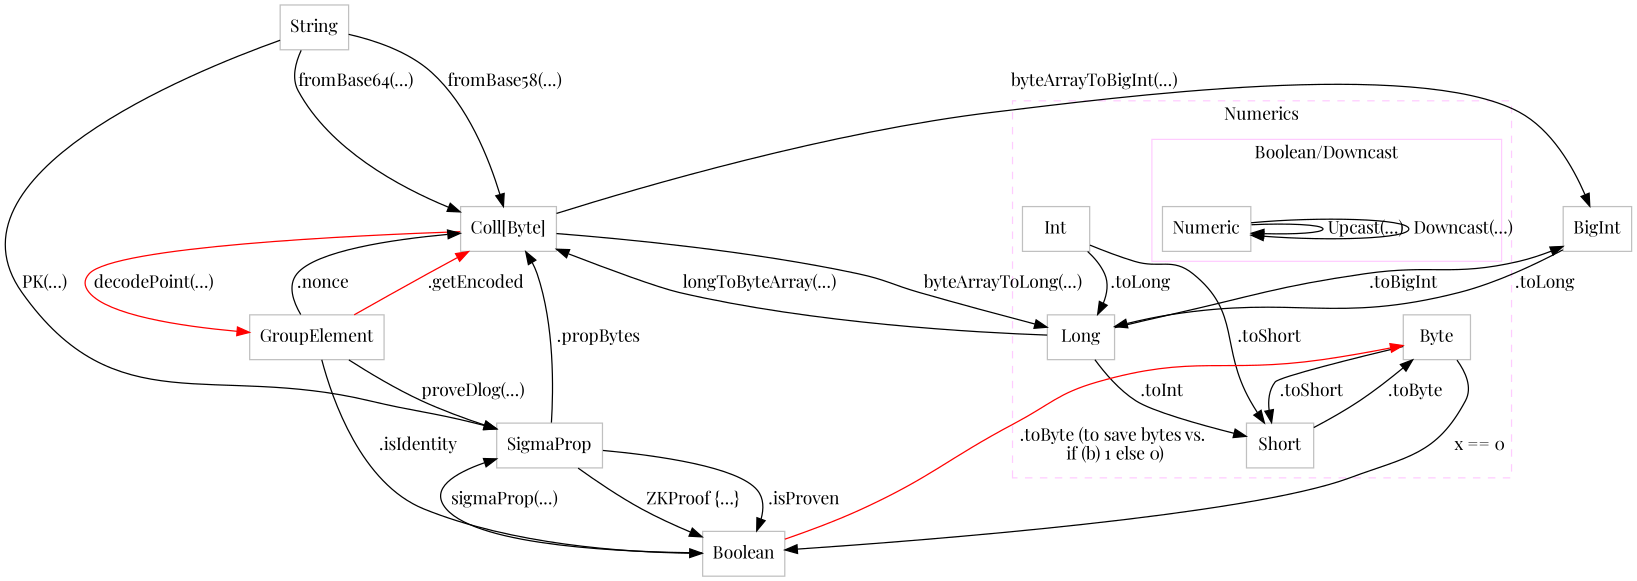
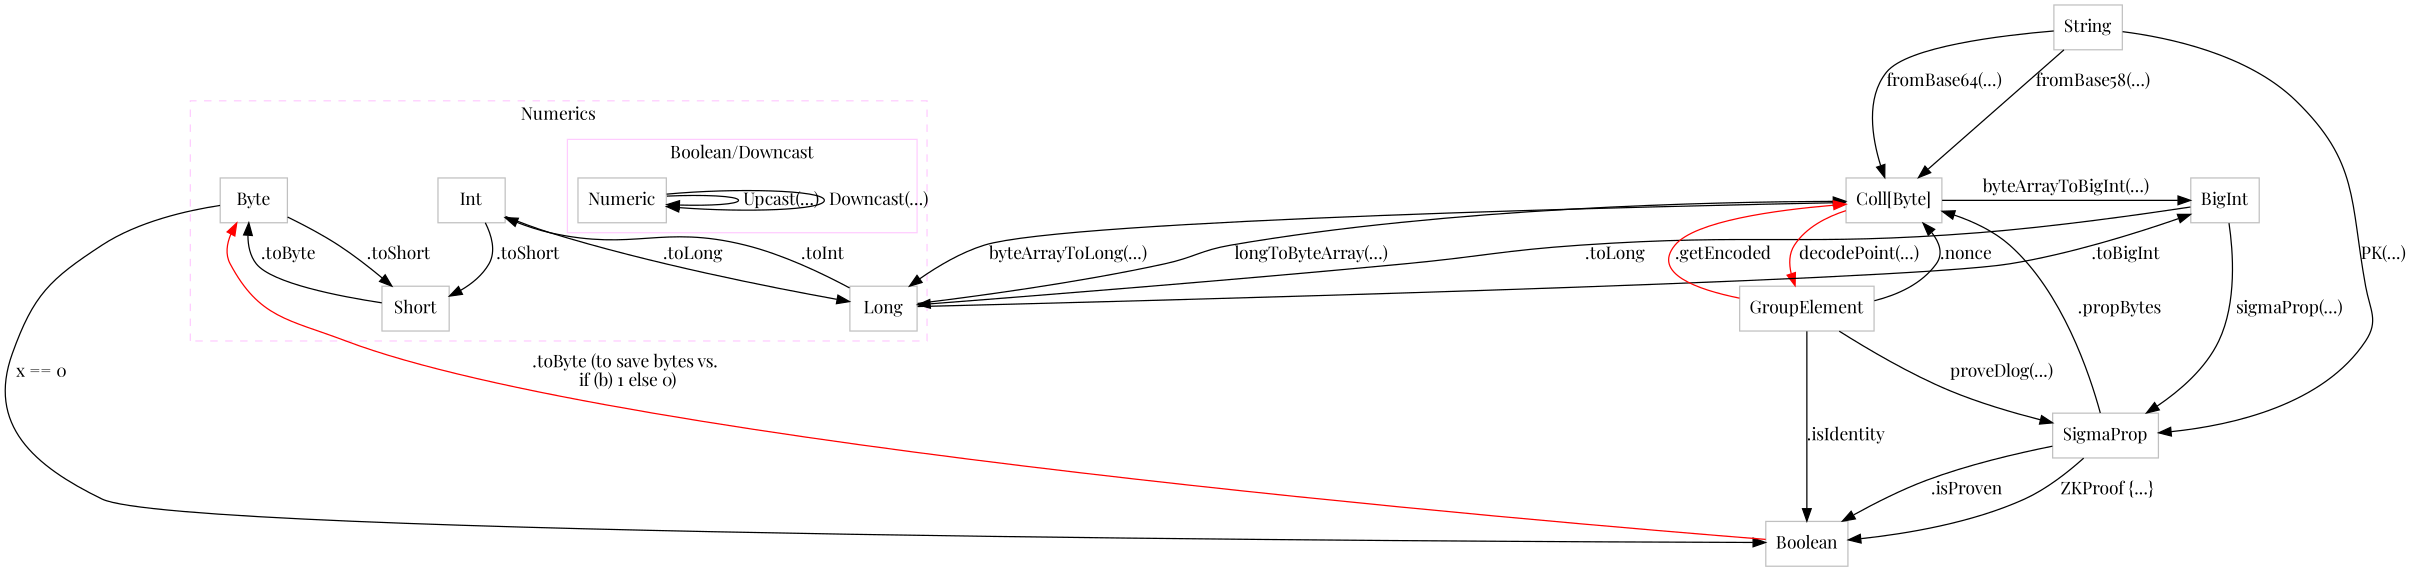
edge "Long" -> "Short": now "Long" -> "Int"
edge "Boolean" -> "SigmaProp": now "BigInt" -> "SigmaProp"
